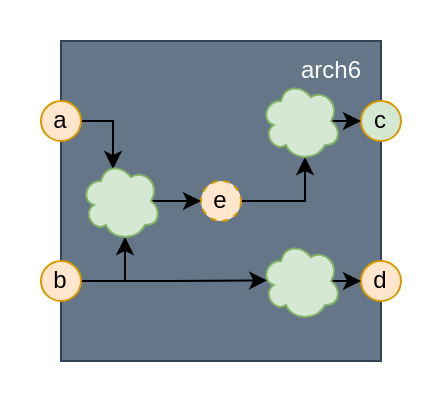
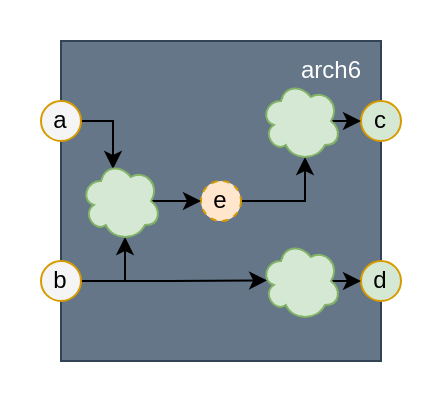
node "a": fillcolor #ffe6cc -> #f5f5f5
node "b": fillcolor #ffe6cc -> #f5f5f5
node "d": fillcolor #ffe6cc -> #d5e8d4
